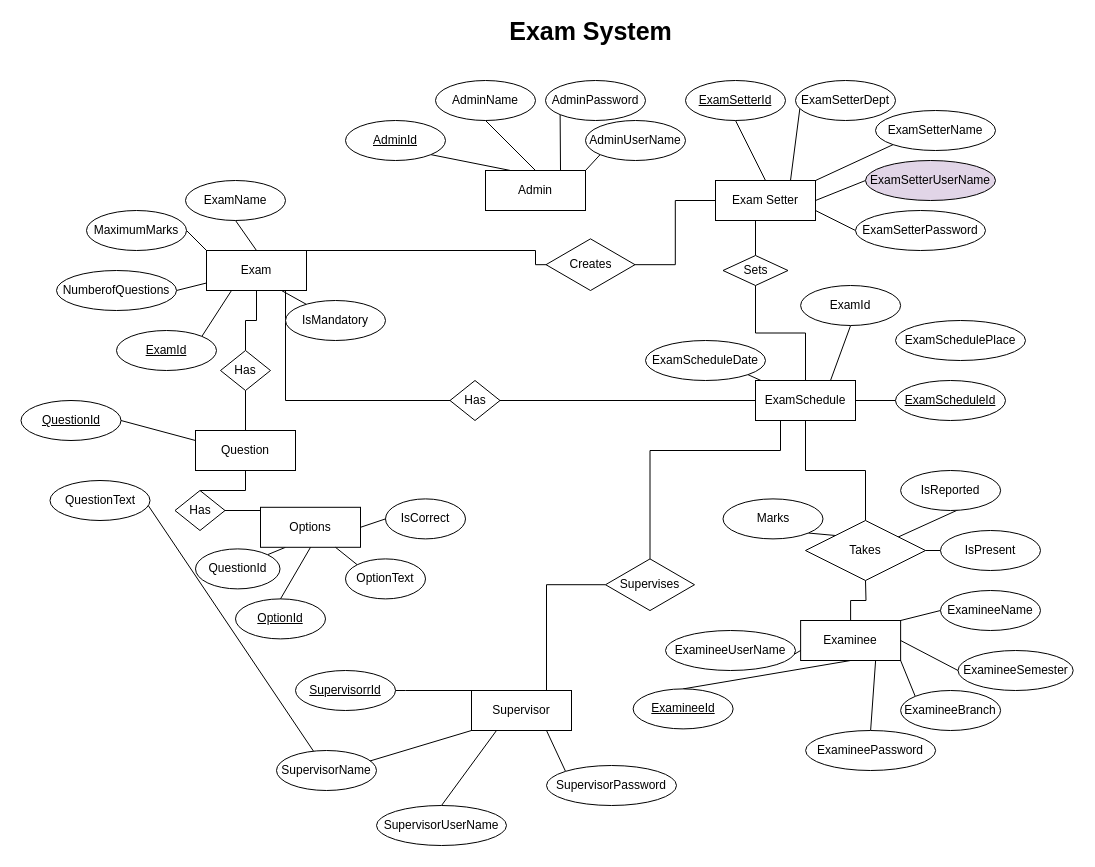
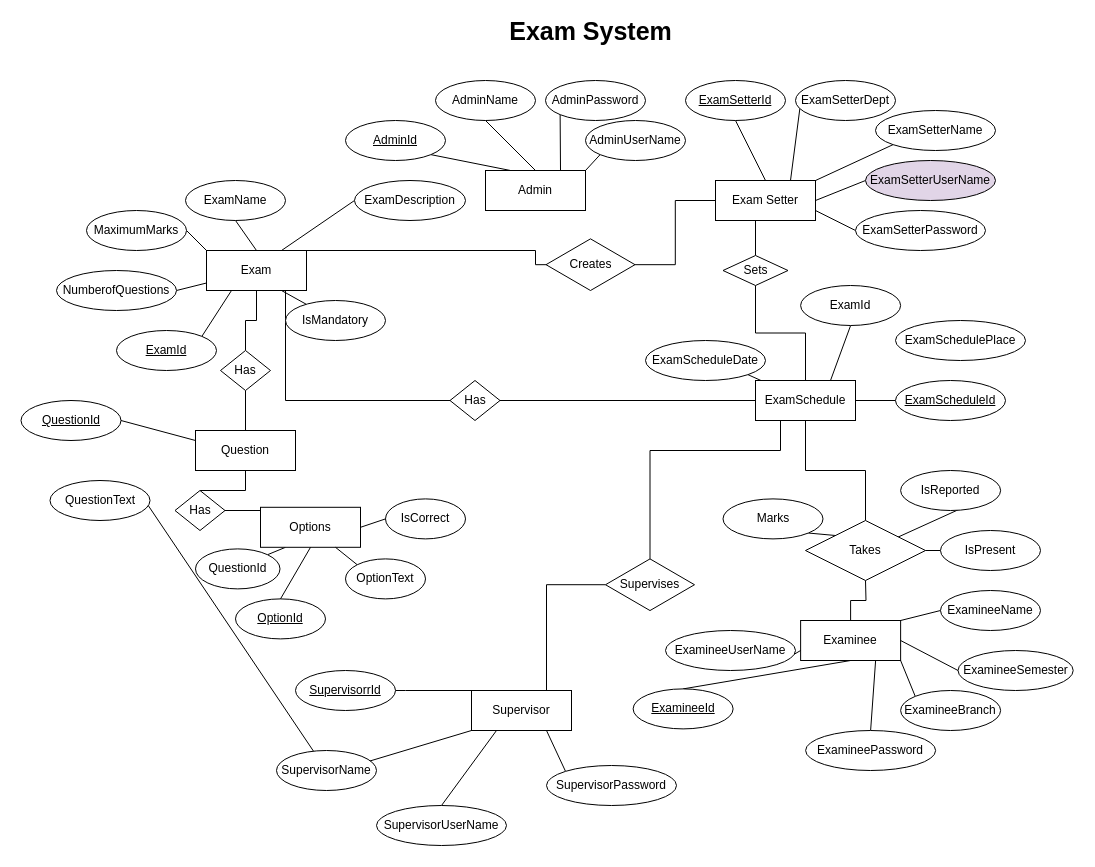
node "ExamDescription": added
edge "ExamDescription" -- "Exam": added
